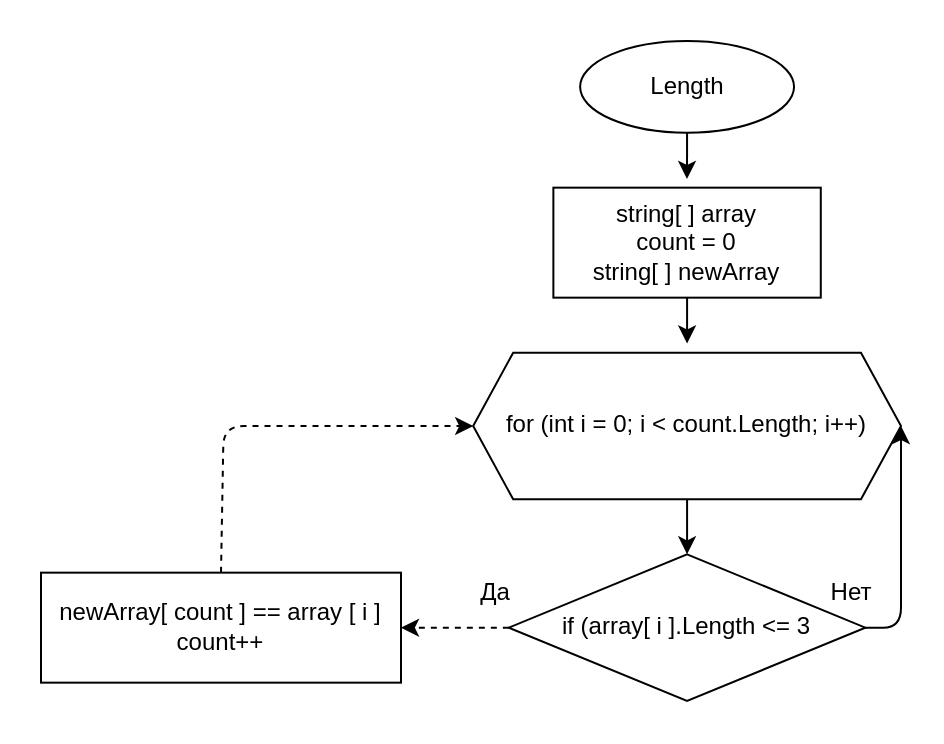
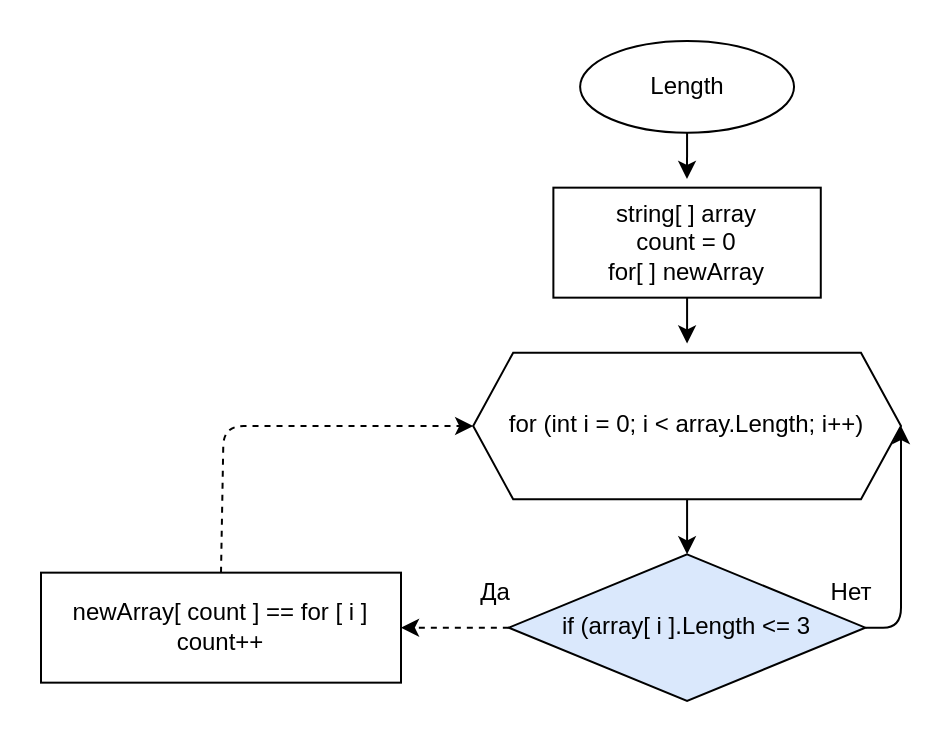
node "string[ ] array count = 0 string[ ] newArray": label "string[ ] array count = 0 string[ ] newArray" -> "string[ ] array count = 0 for[ ] newArray"
node "for (int i = 0; i < count.Length; i++)": label "for (int i = 0; i < count.Length; i++)" -> "for (int i = 0; i < array.Length; i++)"
node "newArray[ count ] == array [ i ] count++": label "newArray[ count ] == array [ i ] count++" -> "newArray[ count ] == for [ i ] count++"
node "if (array[ i ].Length <= 3": fillcolor #ffffff -> #dae8fc
